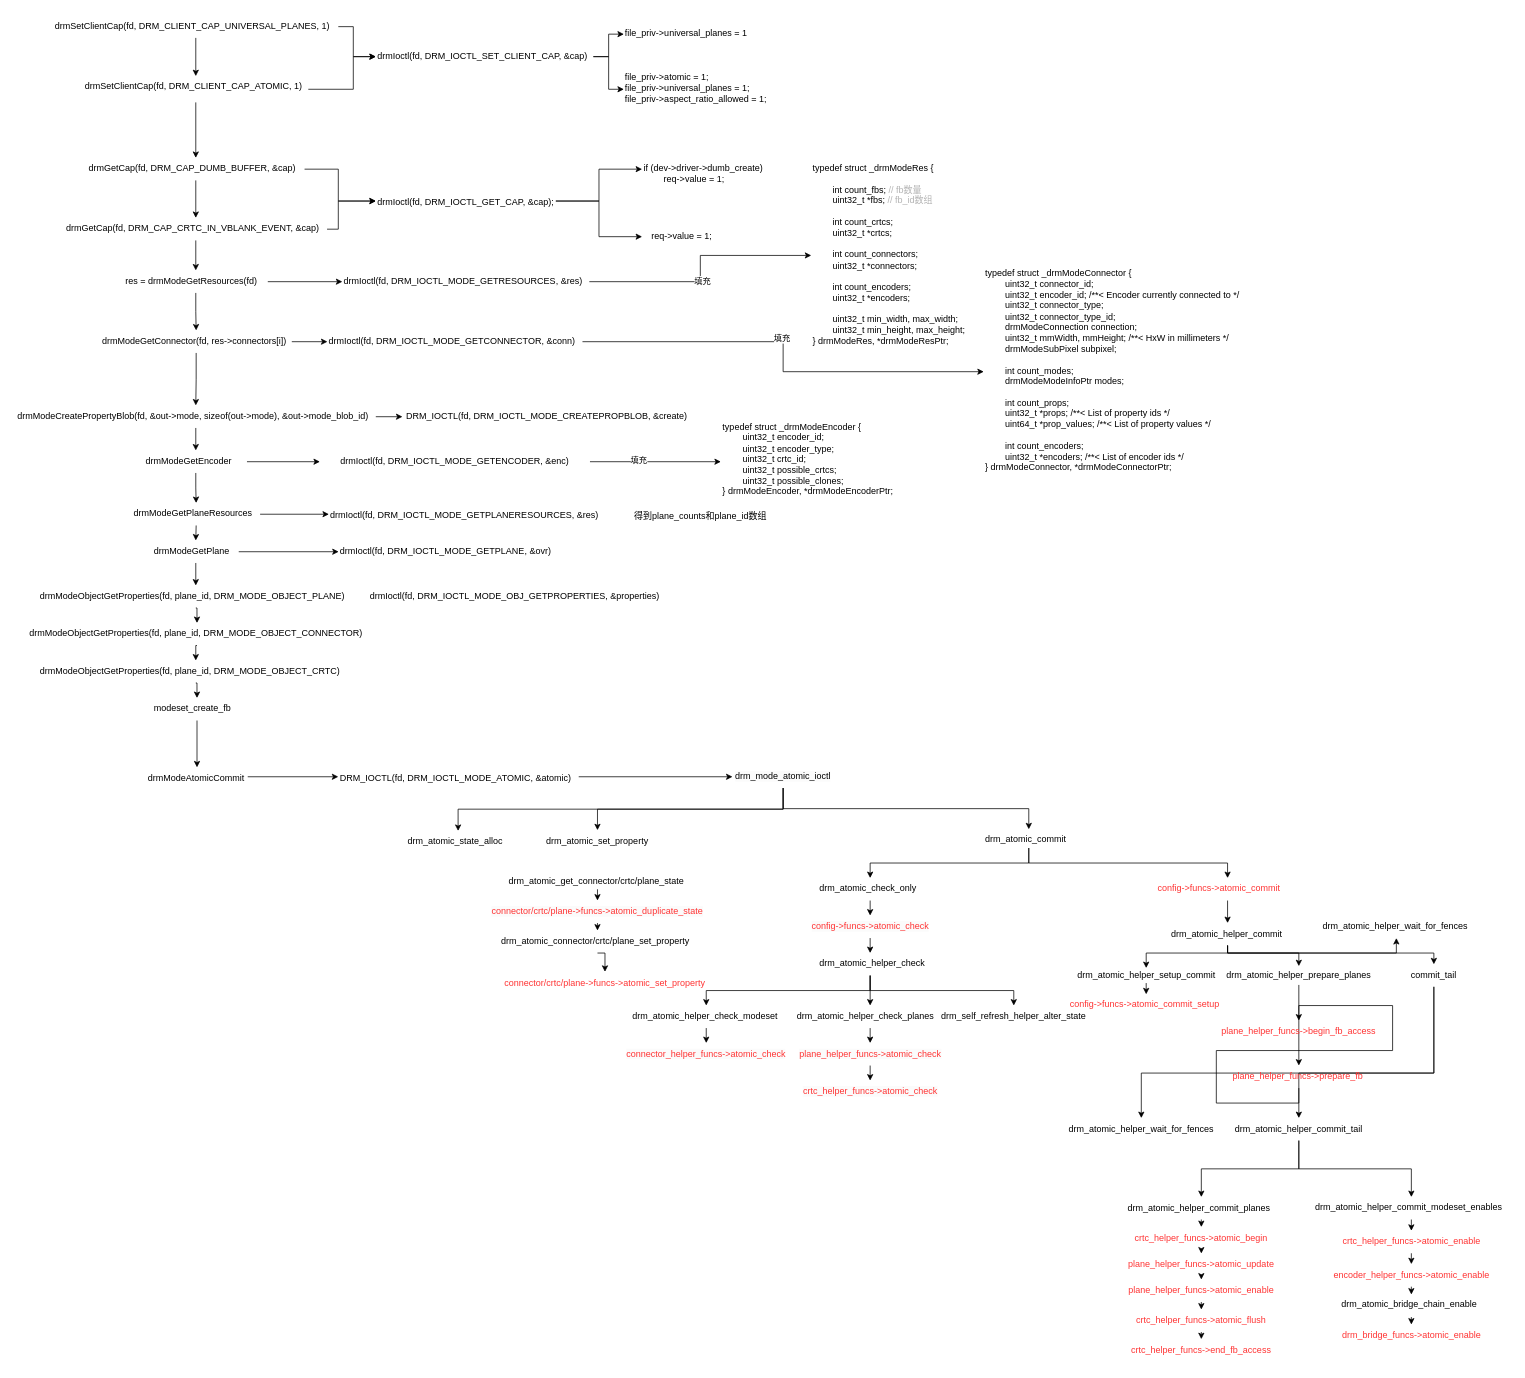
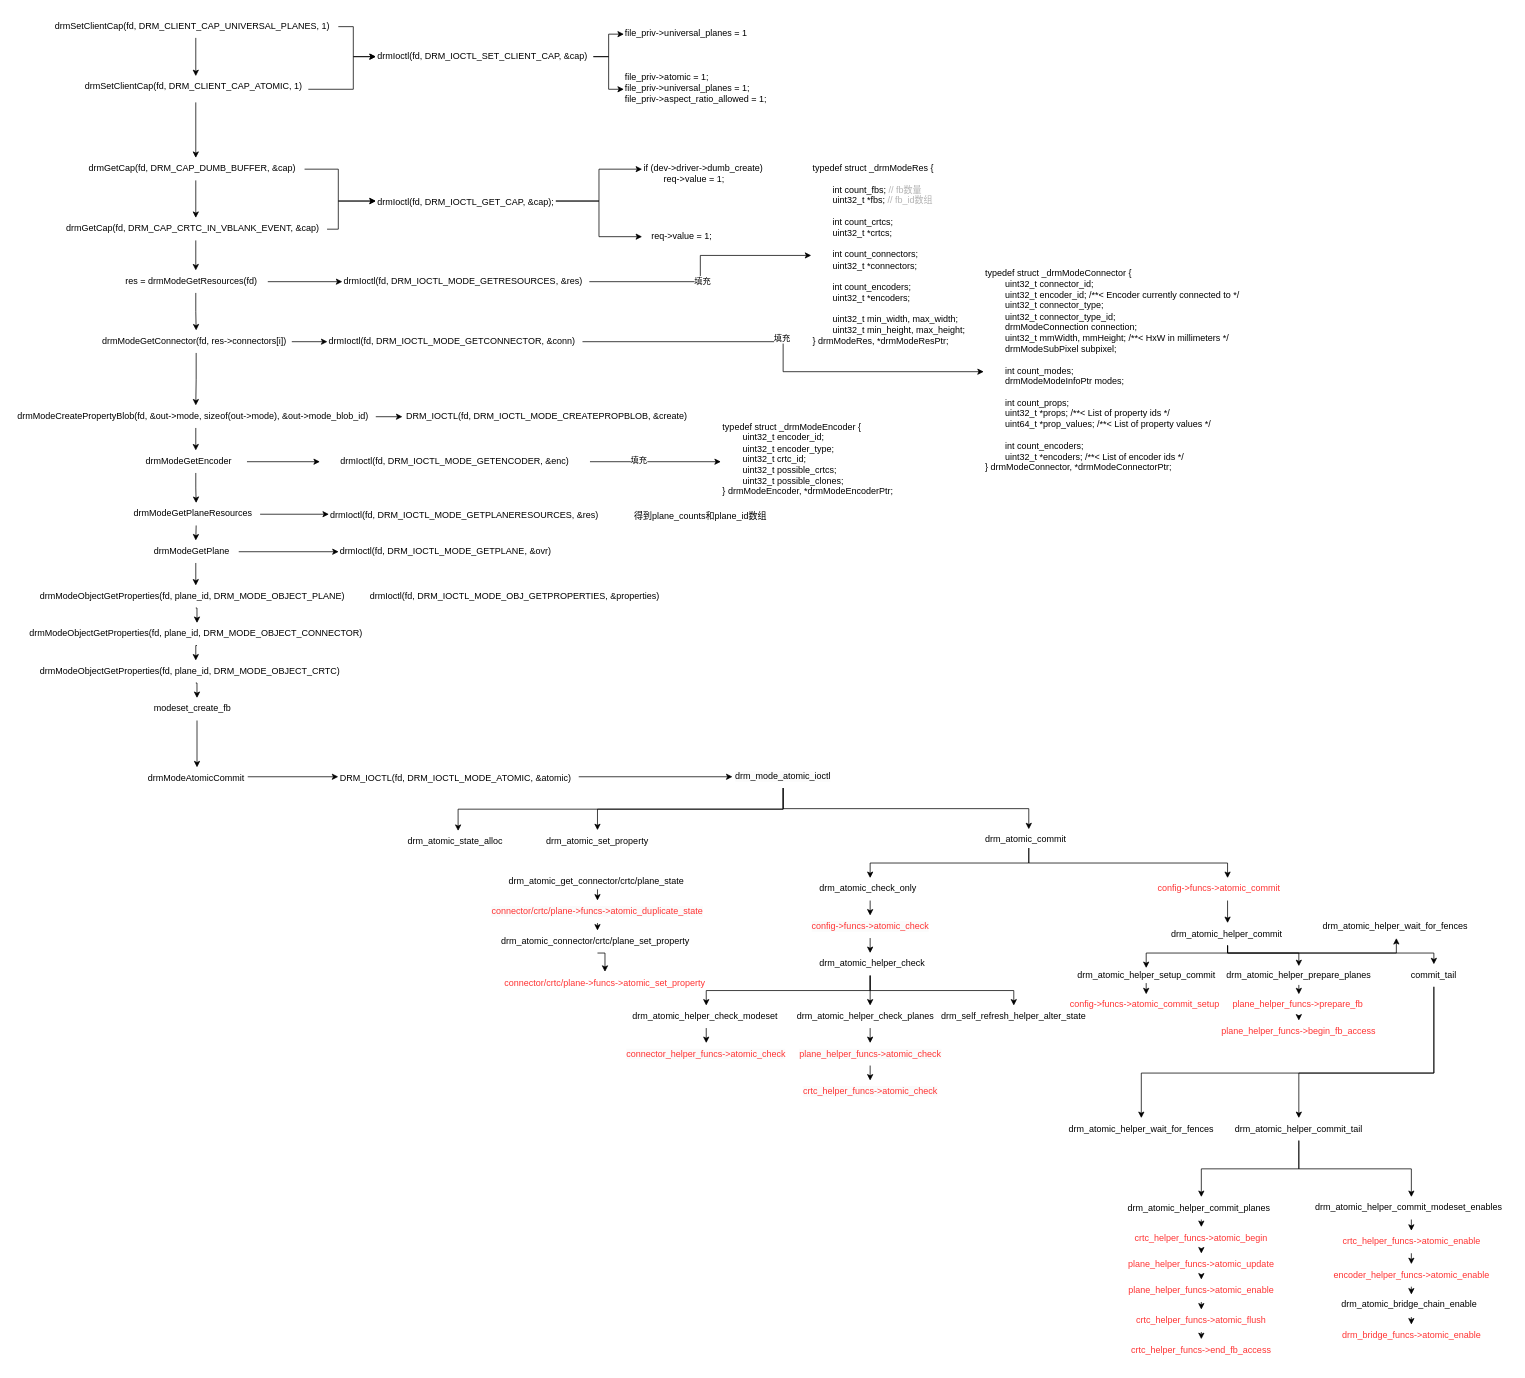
node "plane_helper_funcs->prepare_fb": moved (1299, 1077) -> (1299, 1005)
